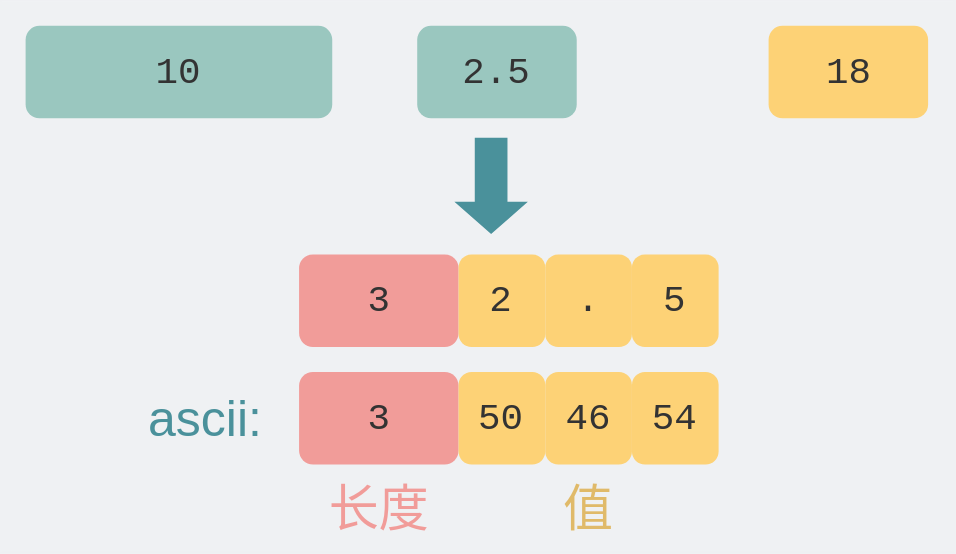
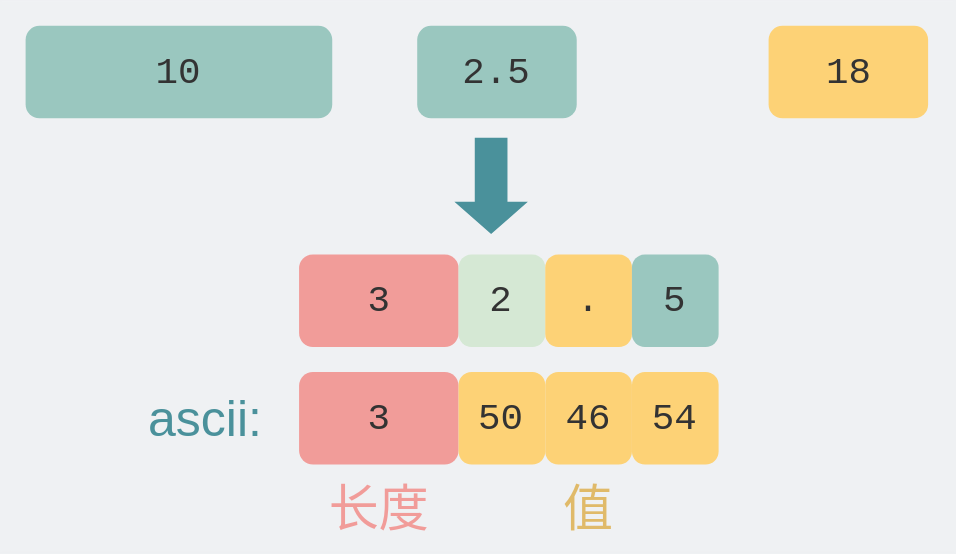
node "2": fillcolor #fdd276 -> #d5e8d4
node "5": fillcolor #fdd276 -> #9ac7bf
